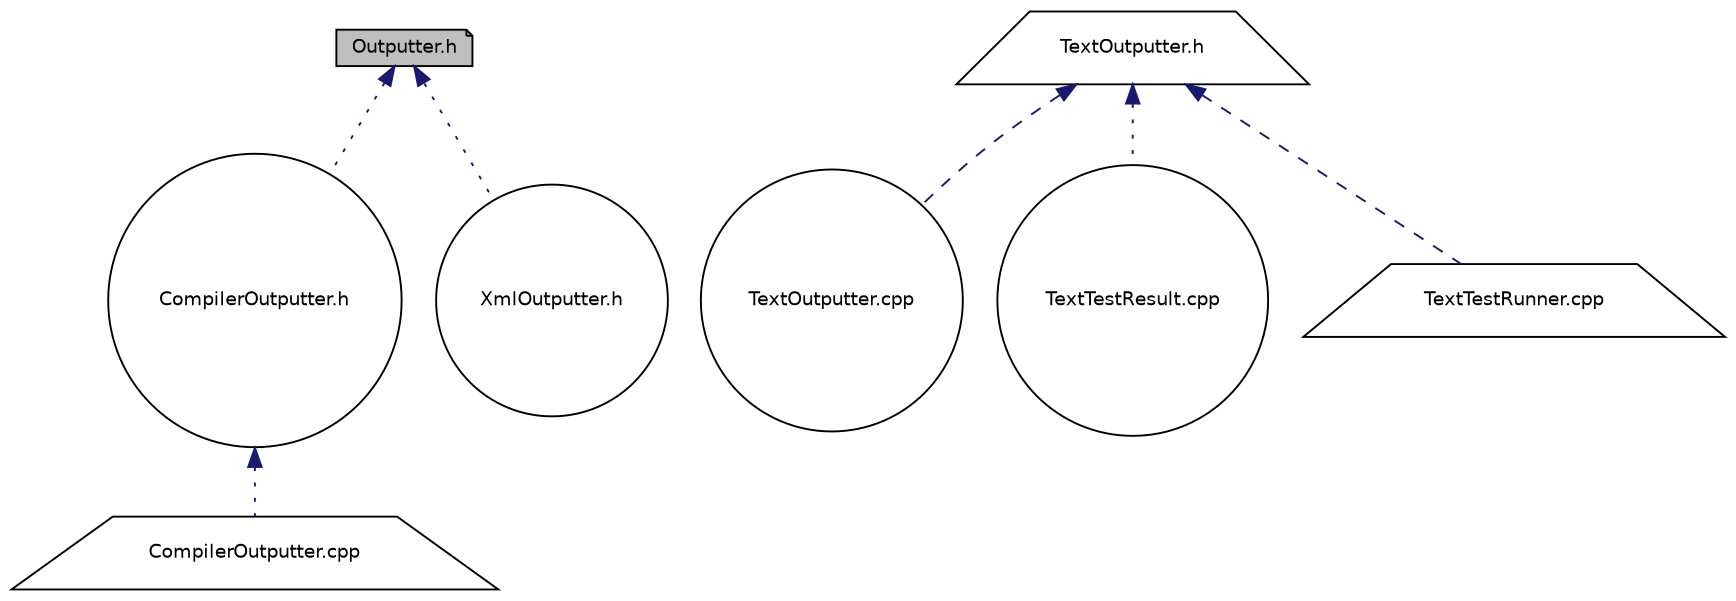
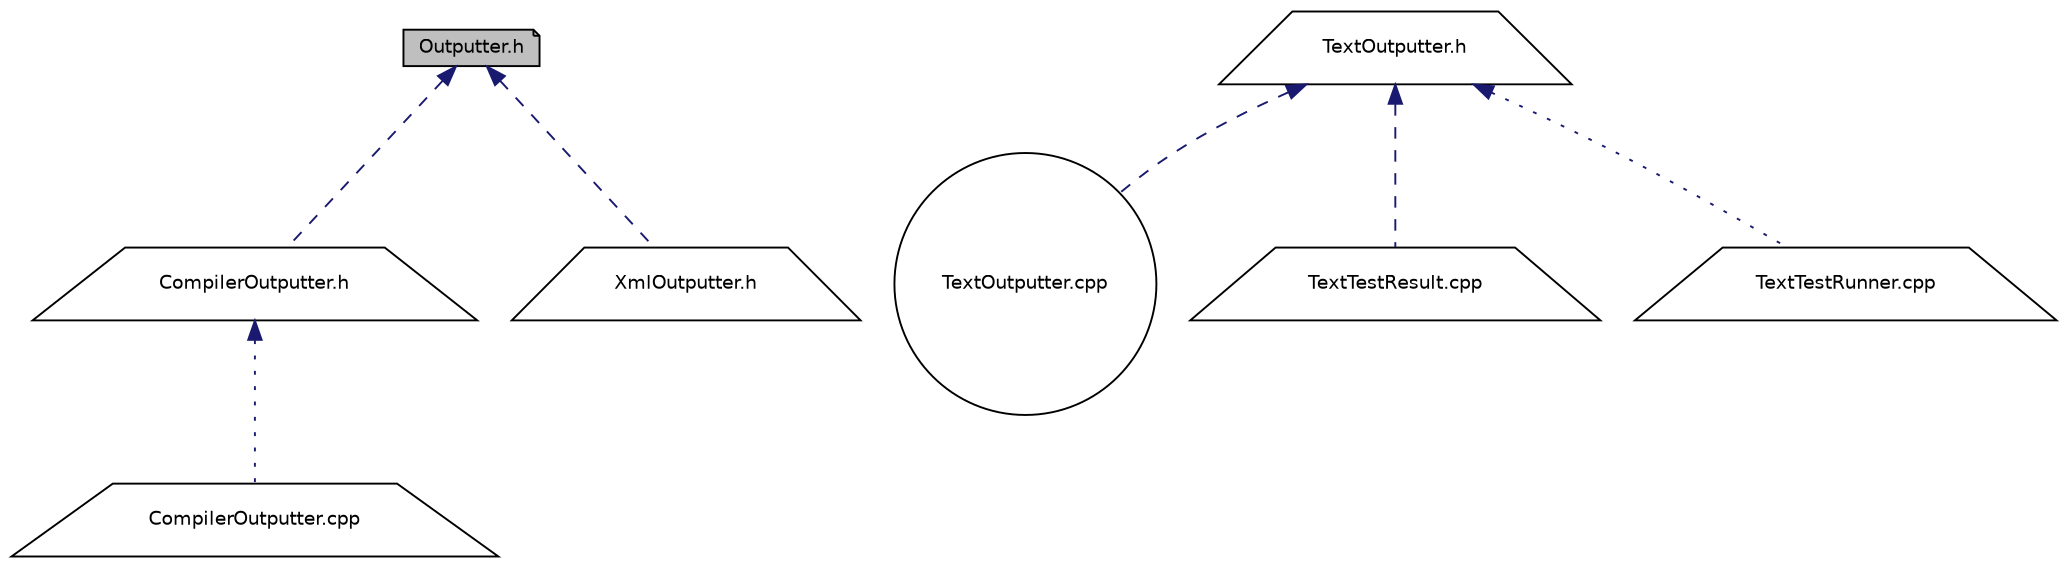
edge "CompilerOutputter.h" -> "Outputter.h": style dotted -> dashed
edge "TextTestResult.cpp" -> "TextOutputter.h": style dotted -> dashed
edge "XmlOutputter.h" -> "Outputter.h": style dotted -> dashed
edge "TextTestRunner.cpp" -> "TextOutputter.h": style dashed -> dotted
node "CompilerOutputter.h": shape circle -> trapezium
node "XmlOutputter.h": shape circle -> trapezium
node "TextTestResult.cpp": shape circle -> trapezium
